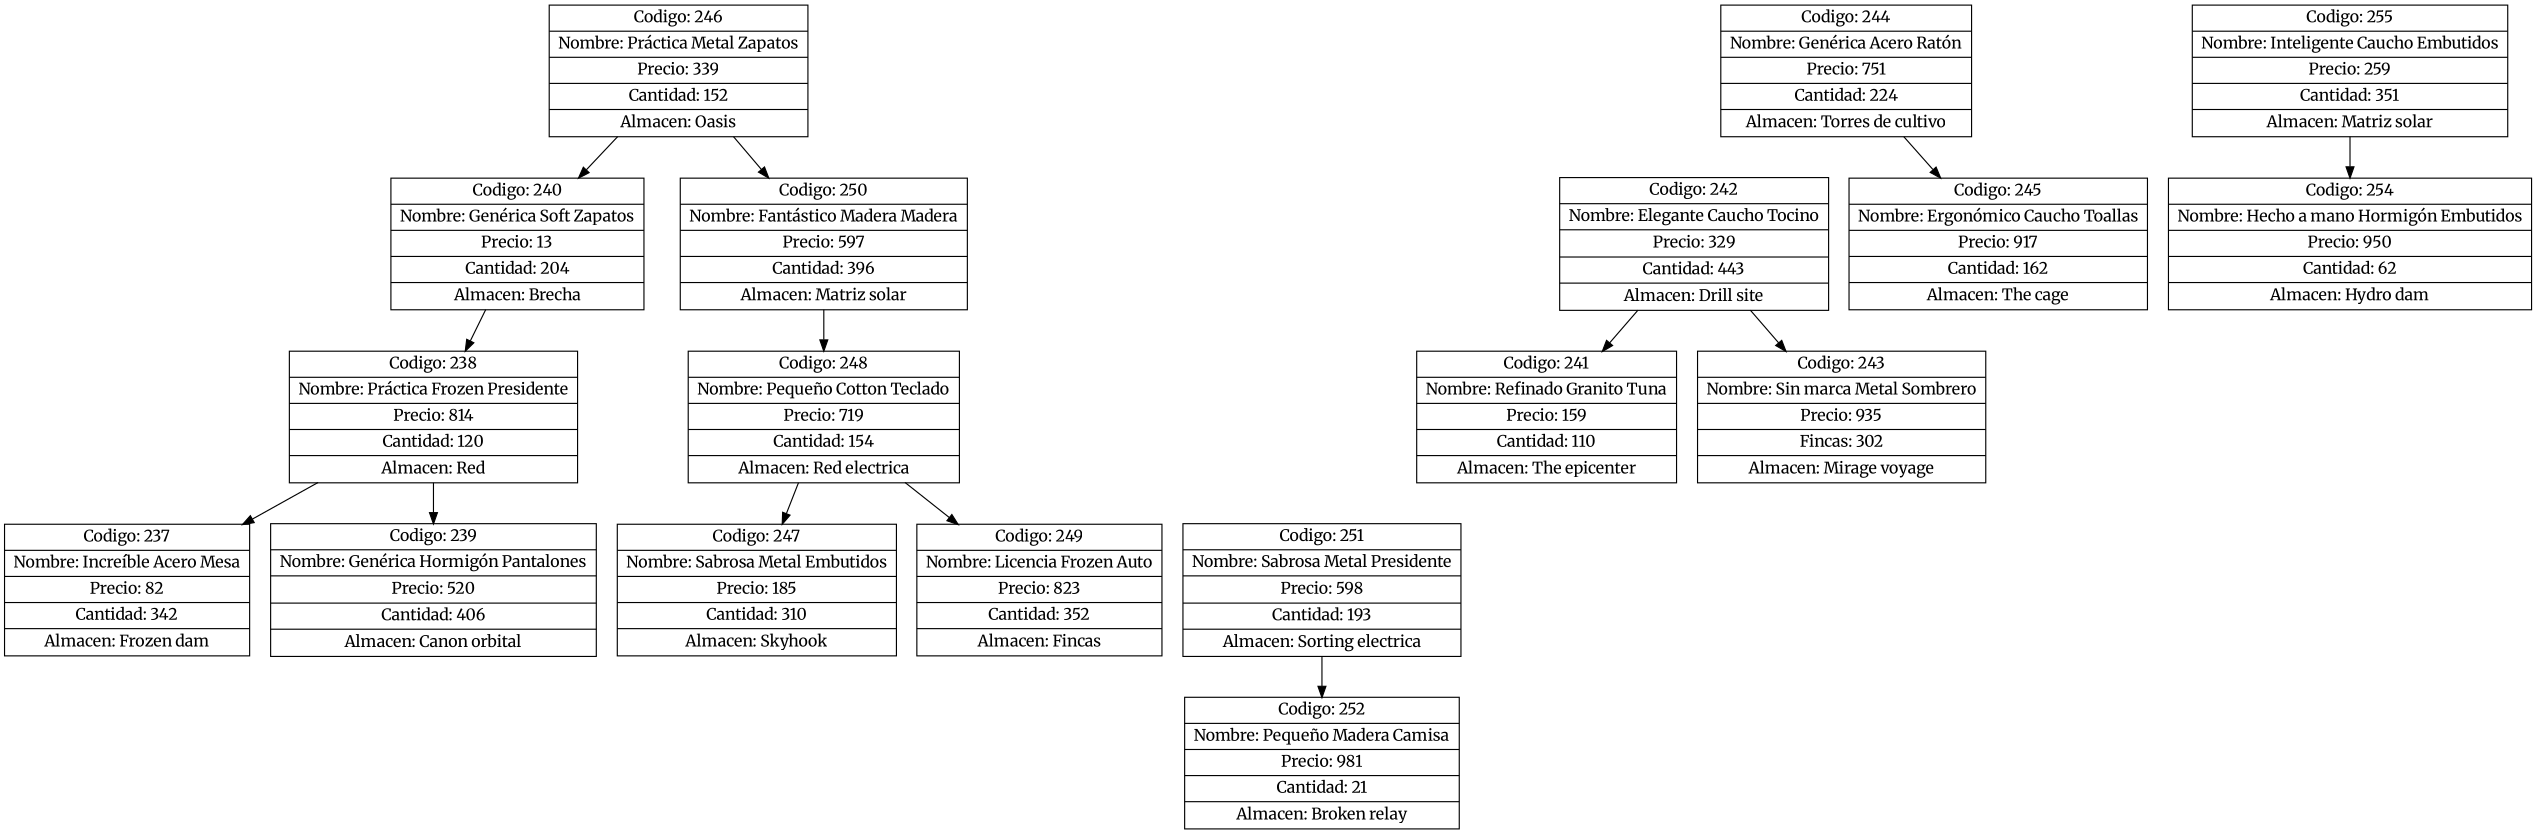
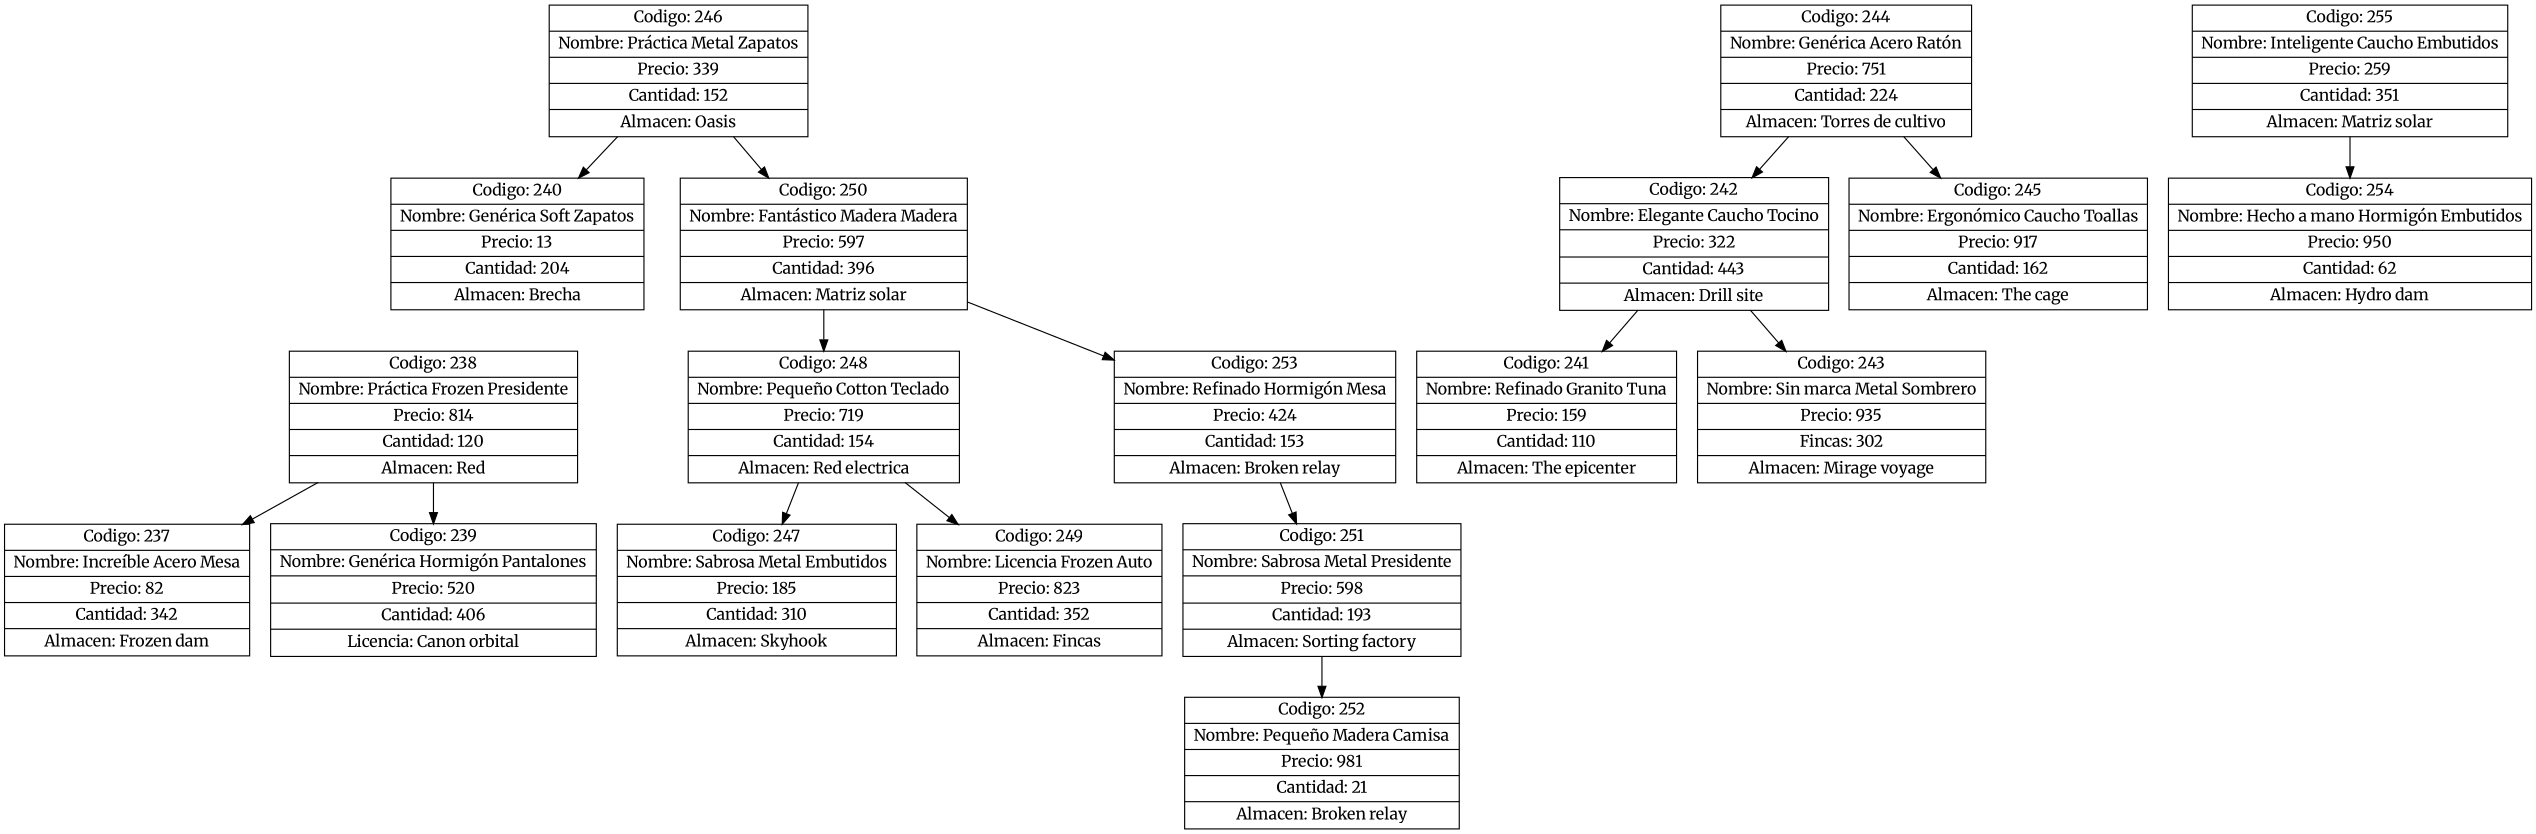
edge "Codigo: 244" -> "Codigo: 242": added
node "Codigo: 242": text "Precio: 329" -> "Precio: 322"
edge "Codigo: 240" -> "Codigo: 238": removed
node "Codigo: 253": added
node "Codigo: 239": text "Almacen: Canon orbital" -> "Licencia: Canon orbital"
node "Codigo: 251": text "Almacen: Sorting electrica" -> "Almacen: Sorting factory"
